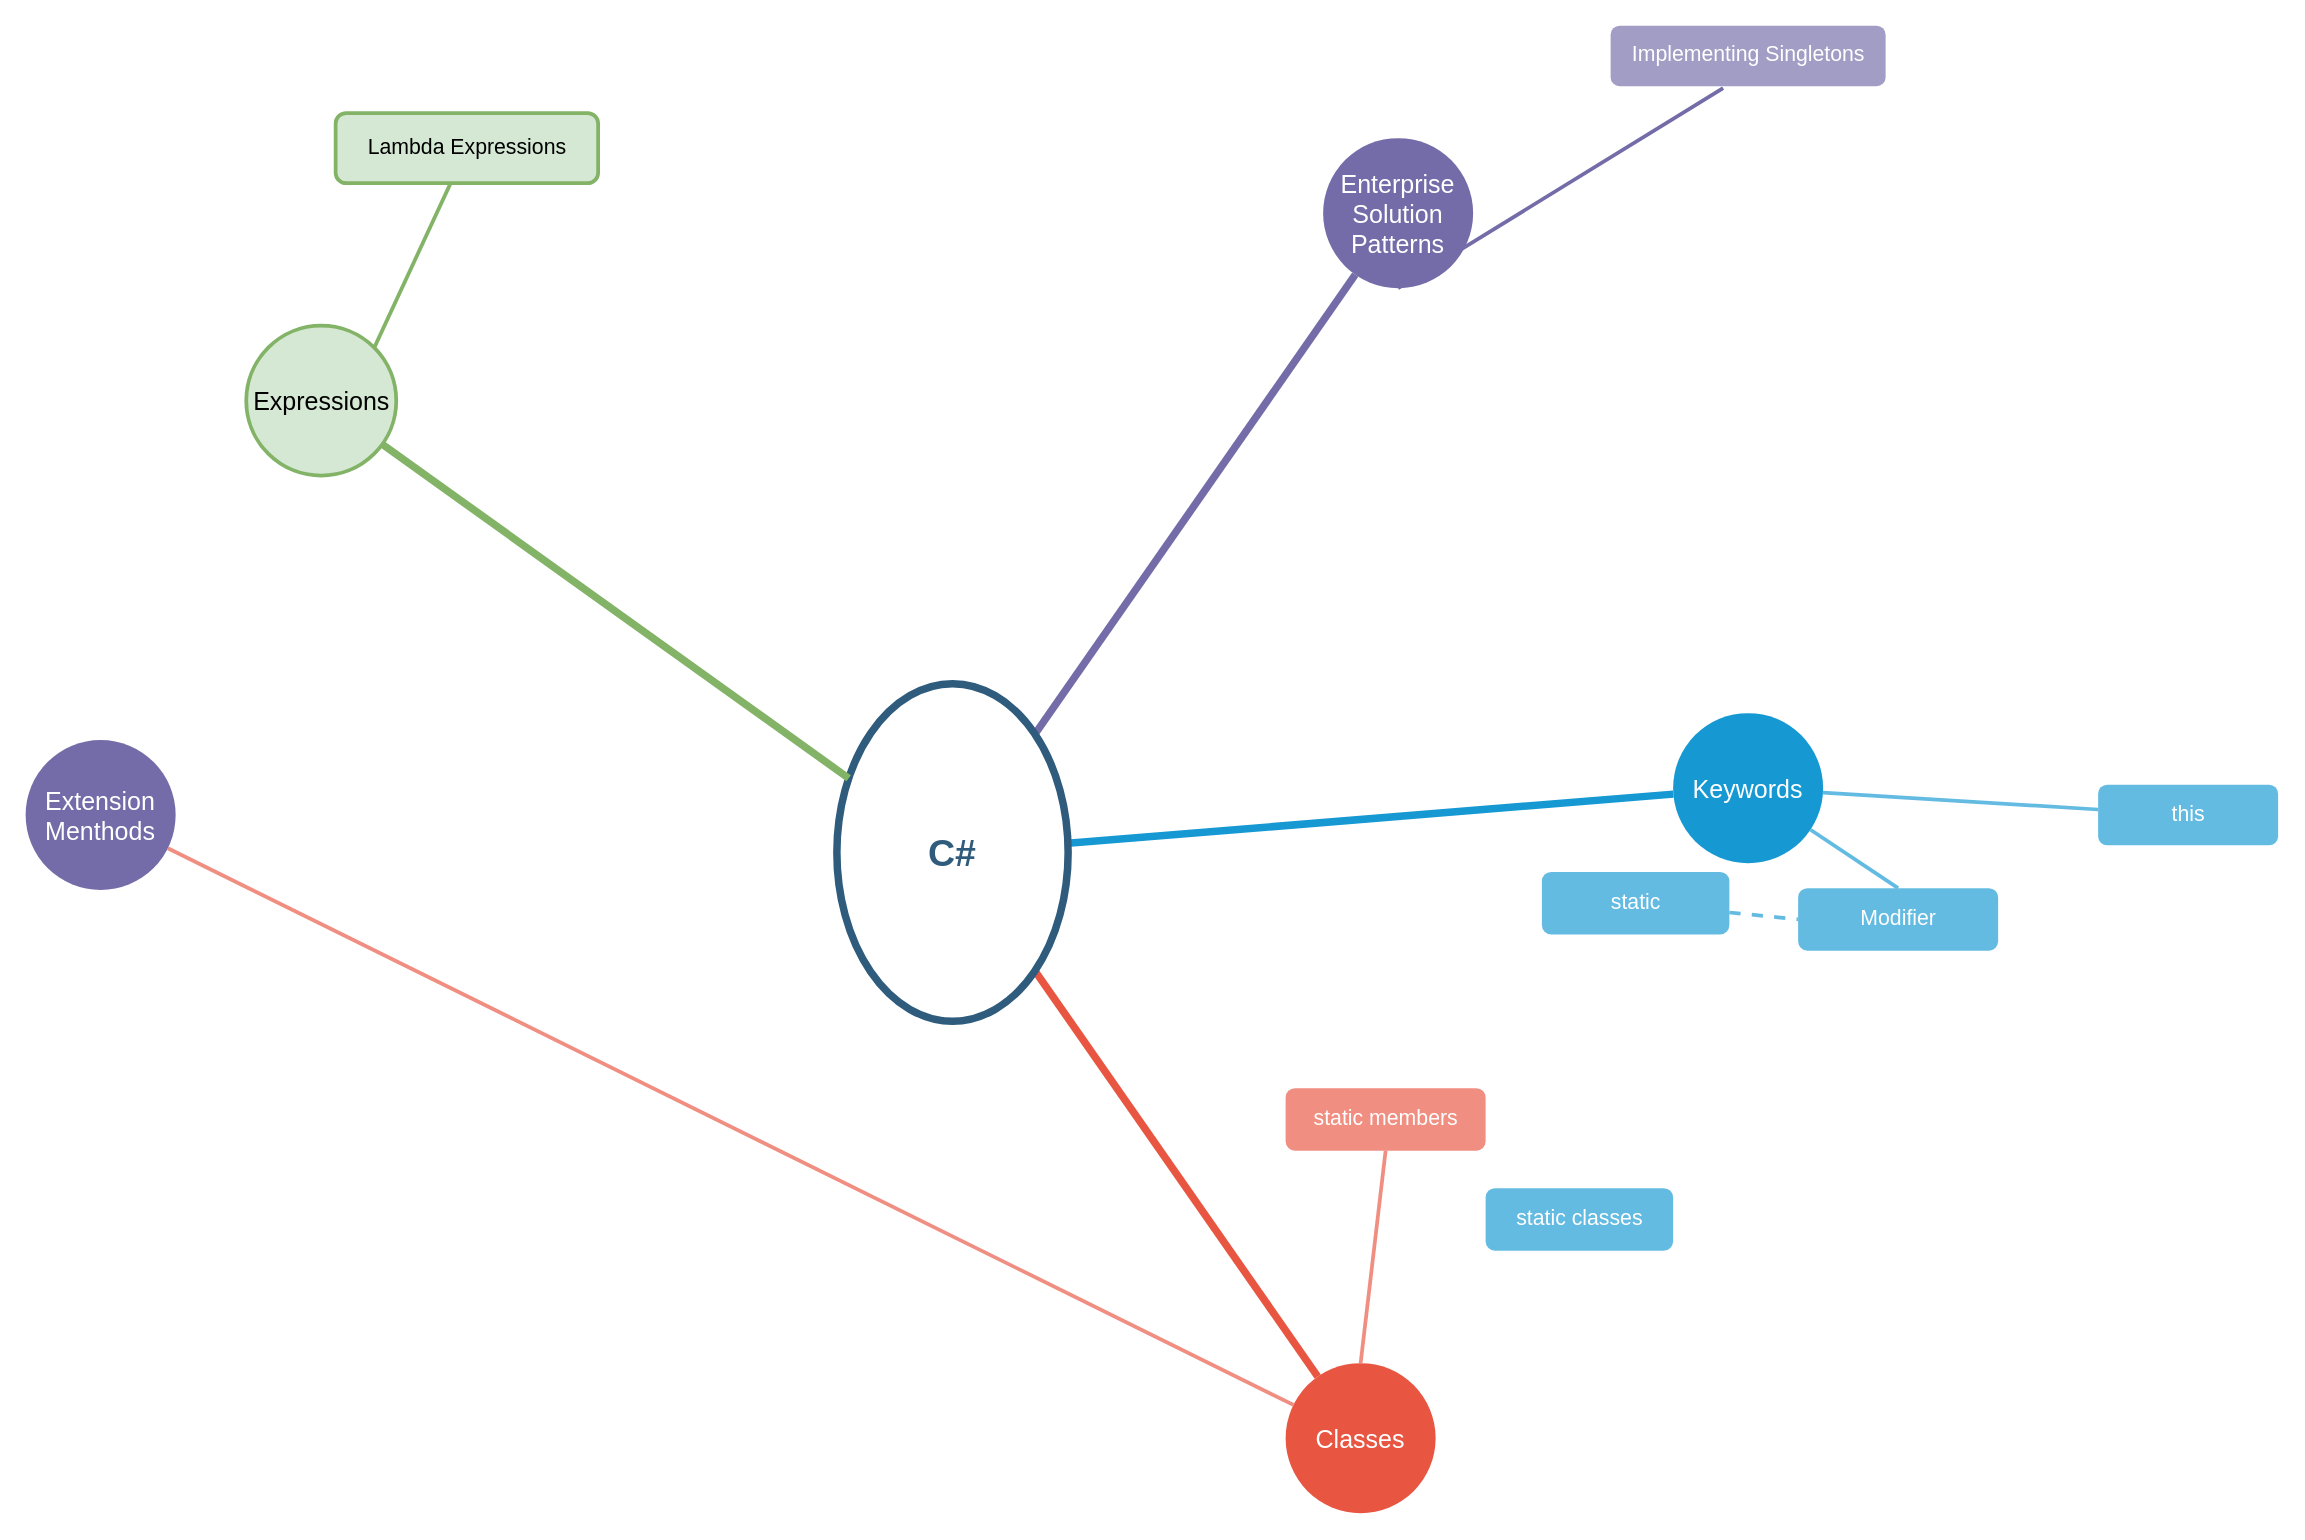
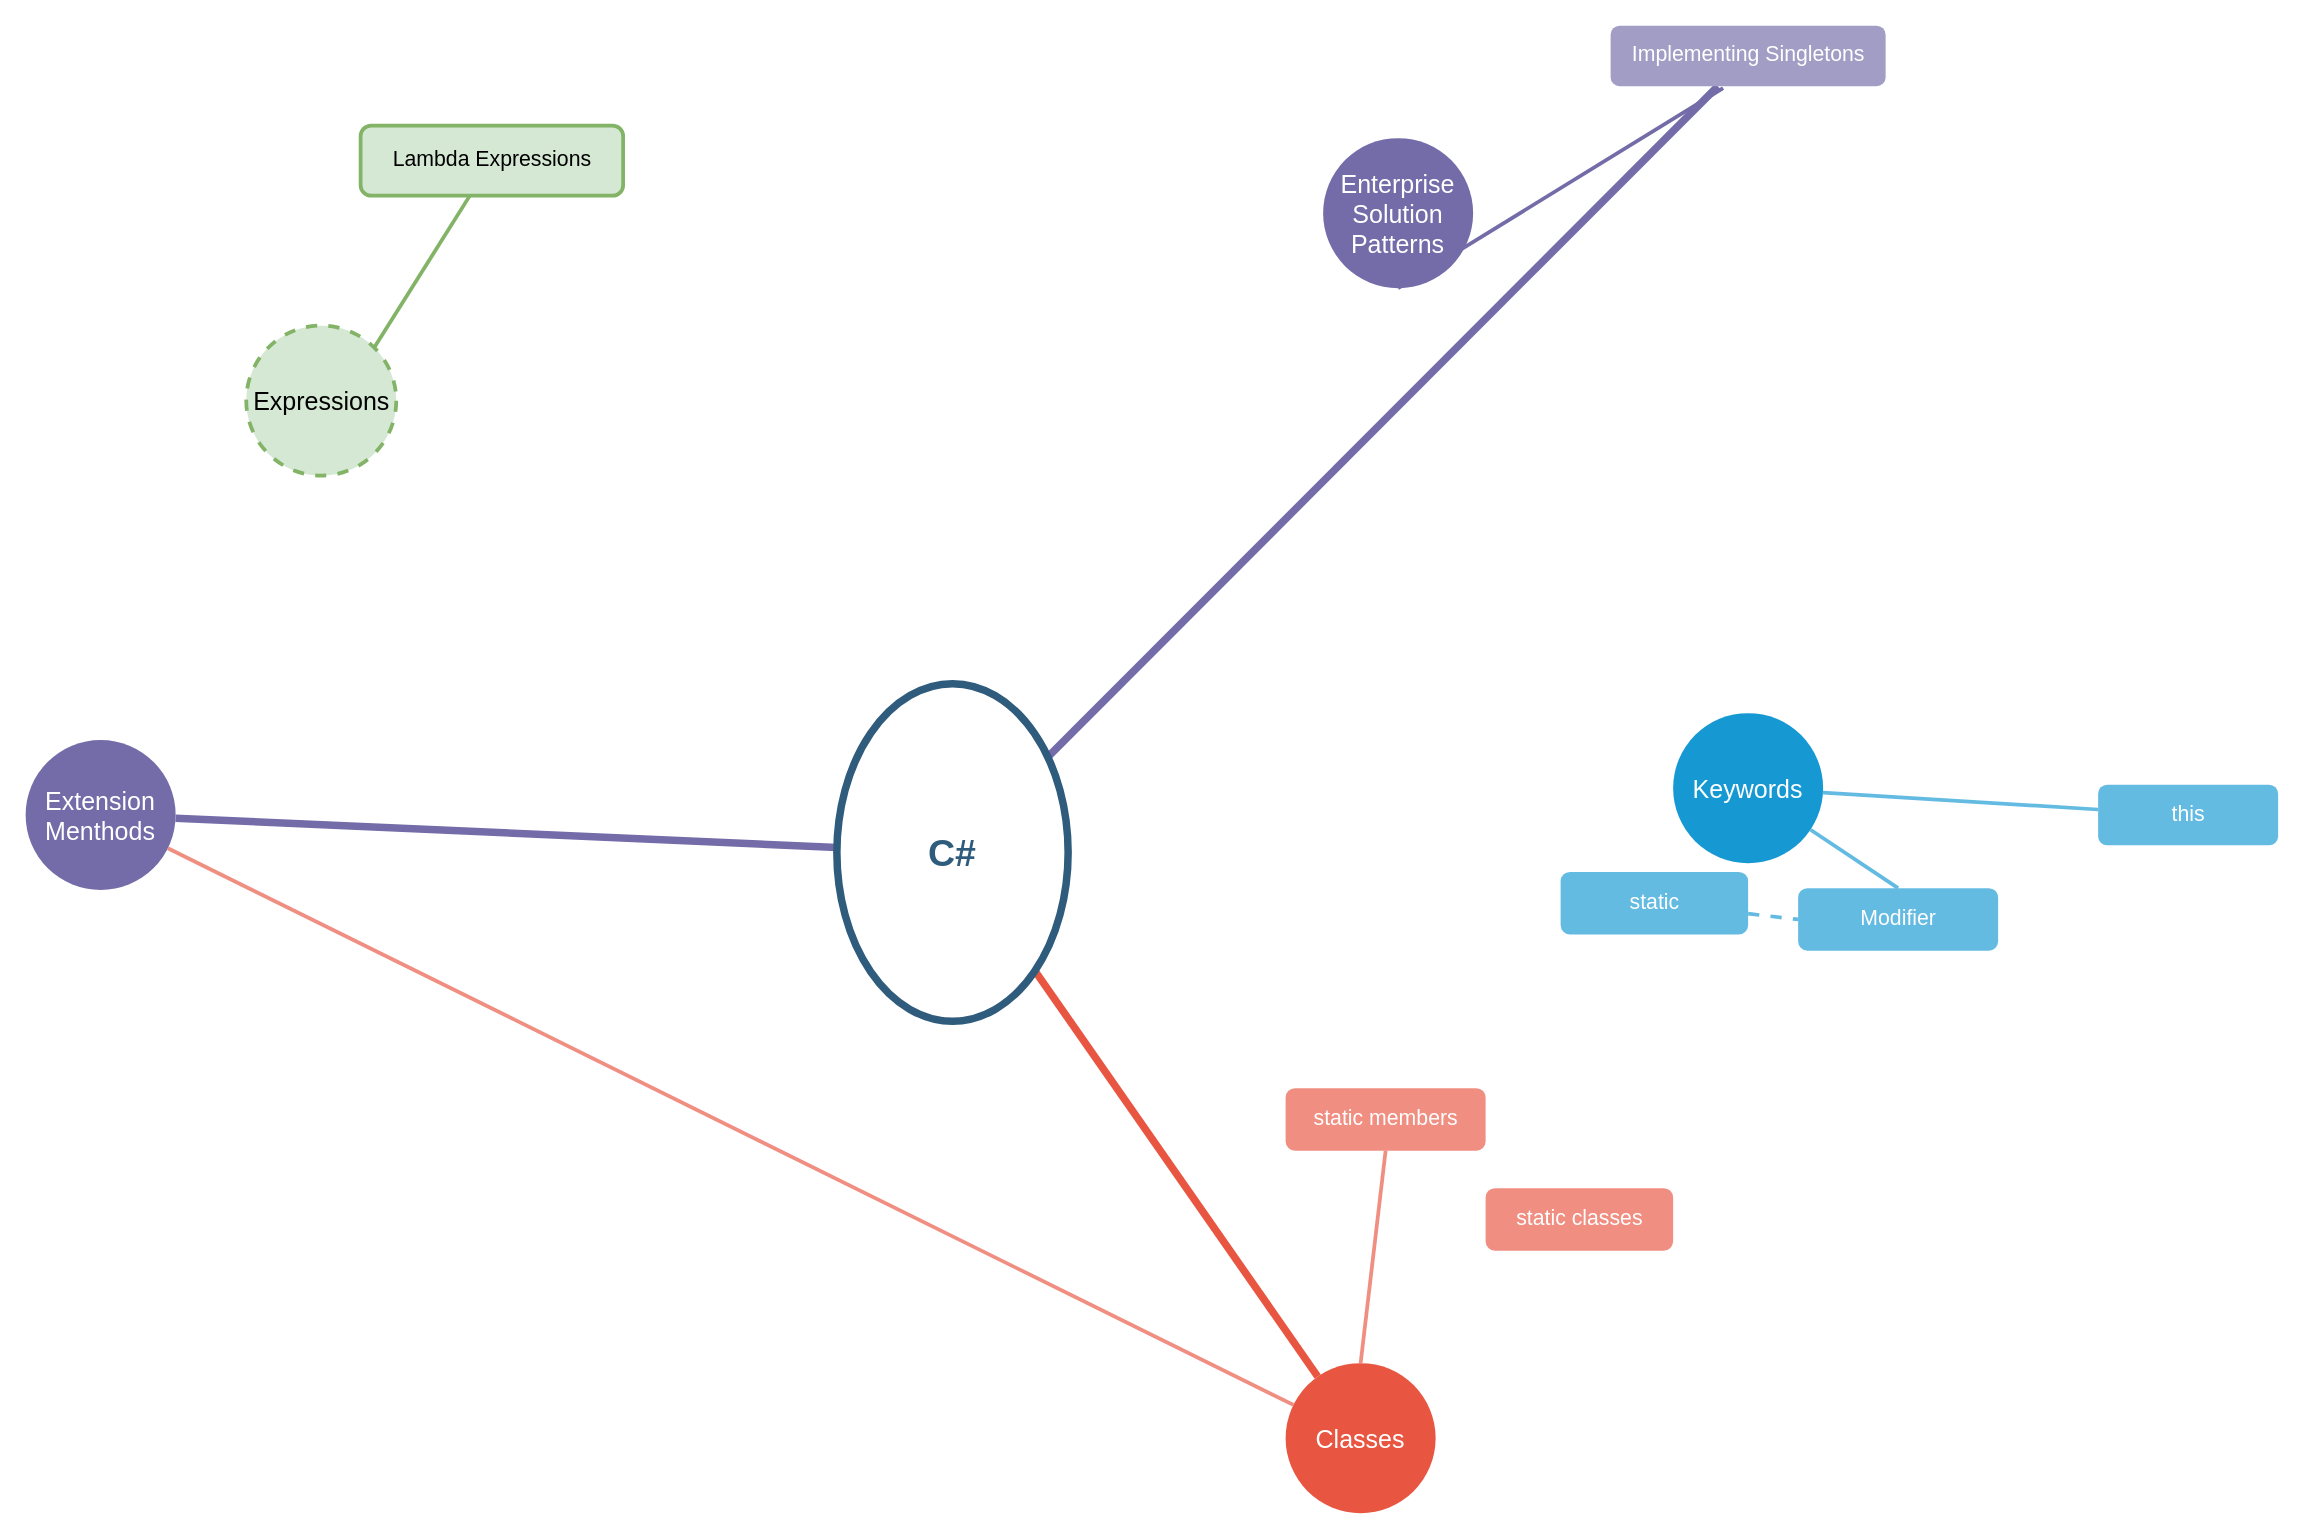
node "Lambda Expressions": moved (467, 148) -> (492, 161)
node "Expressions": style solid -> dashed
edge "Enterprise Solution Patterns" -- "C#": now "Implementing Singletons" -- "C#"
edge "Expressions" -- "C#": removed
edge "Keywords" -- "C#": removed
edge "Extension Menthods" -- "C#": added
node "static": moved (1636, 903) -> (1654, 903)
node "static classes": fillcolor #64bbe2 -> #f08e81
